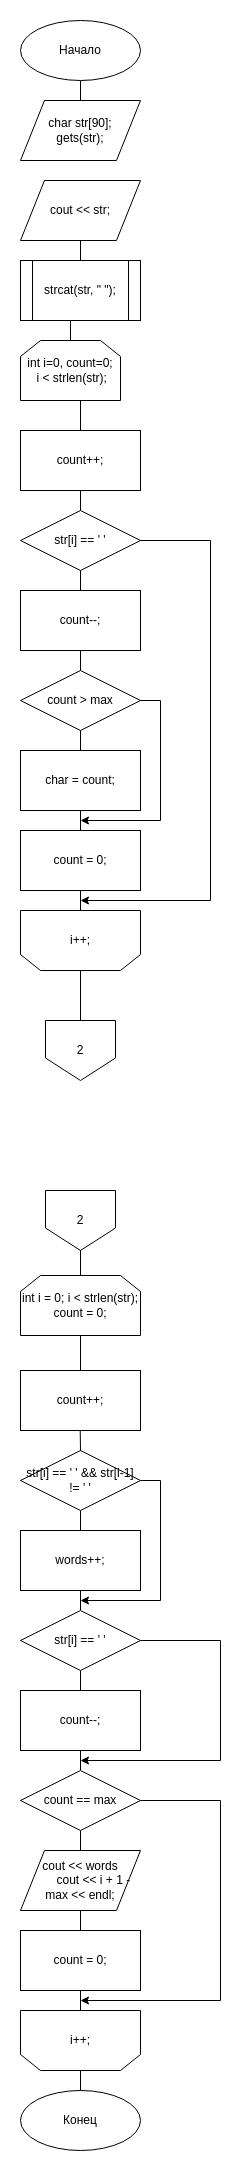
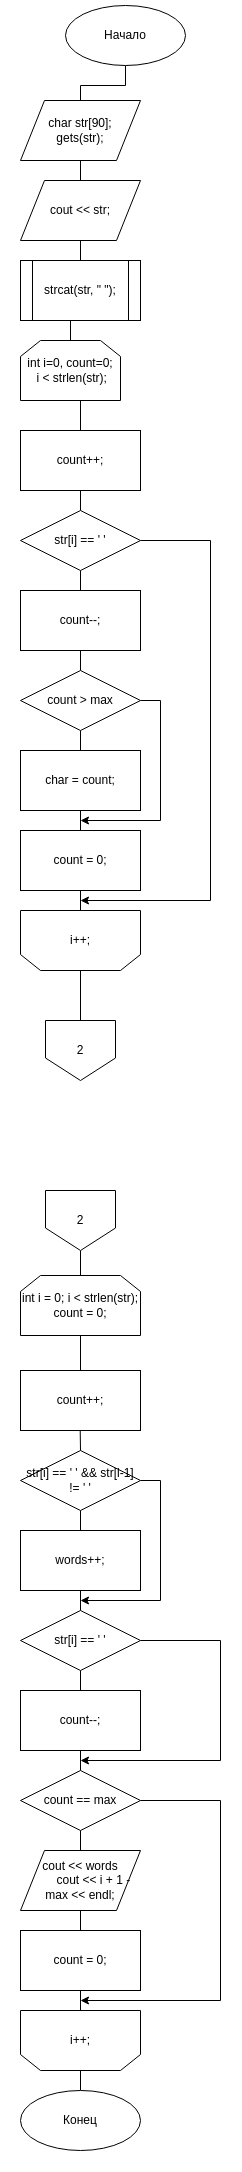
node "Начало": moved (81, 51) -> (126, 36)
edge "char str[90]; gets(str);" -- "cout << str;": added
